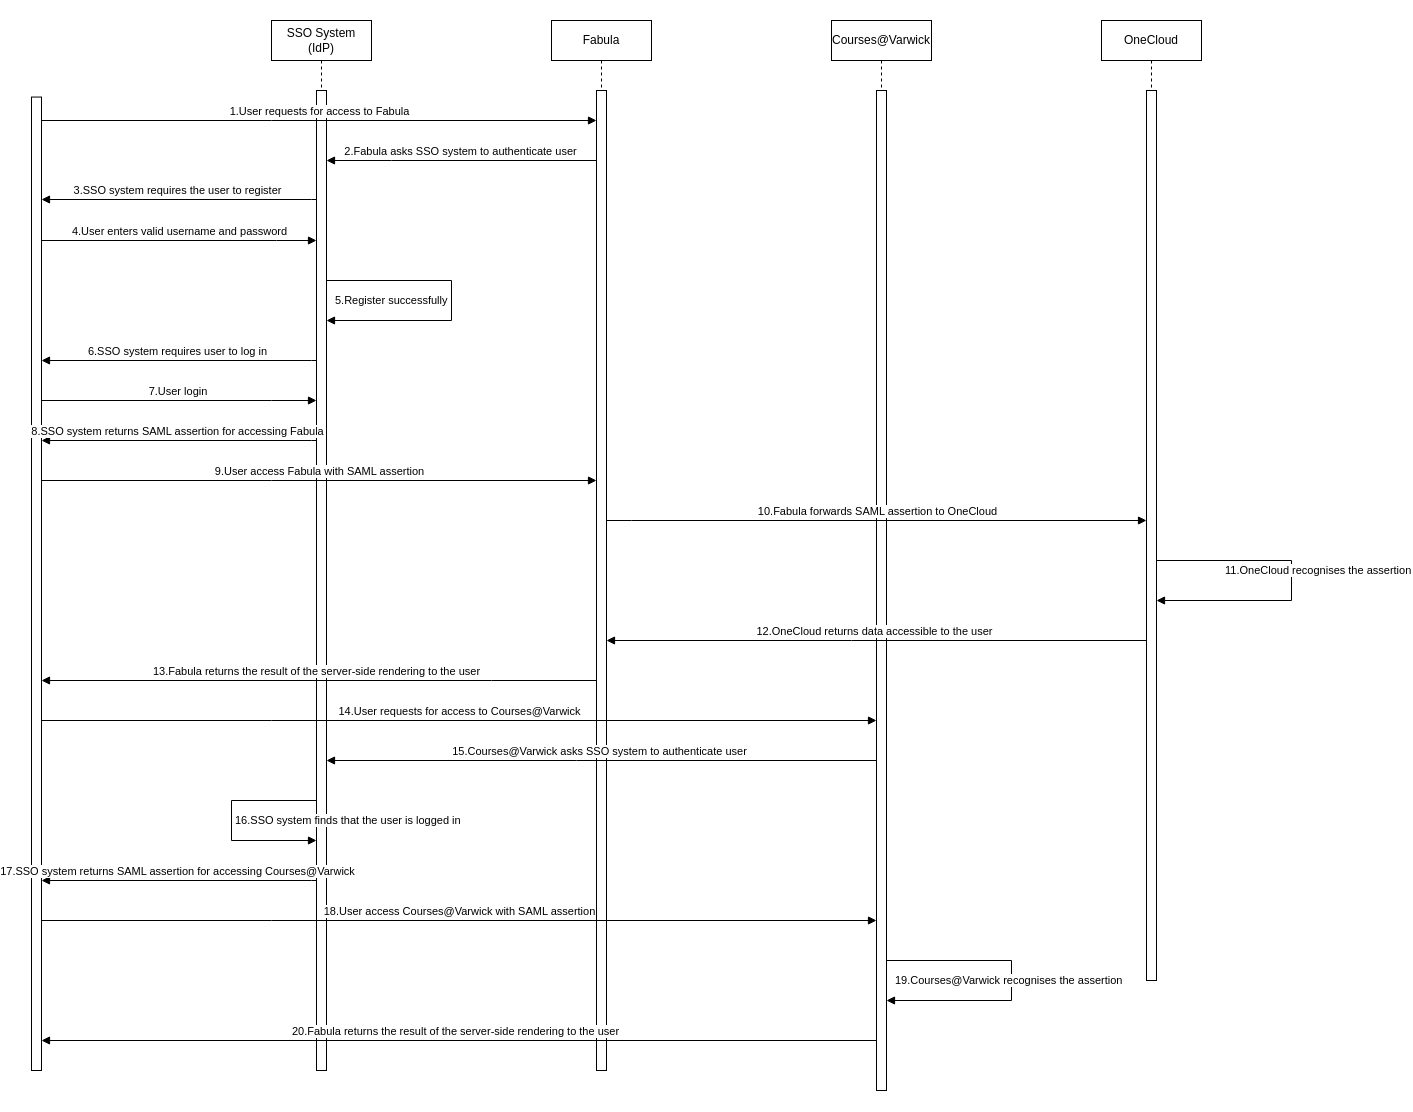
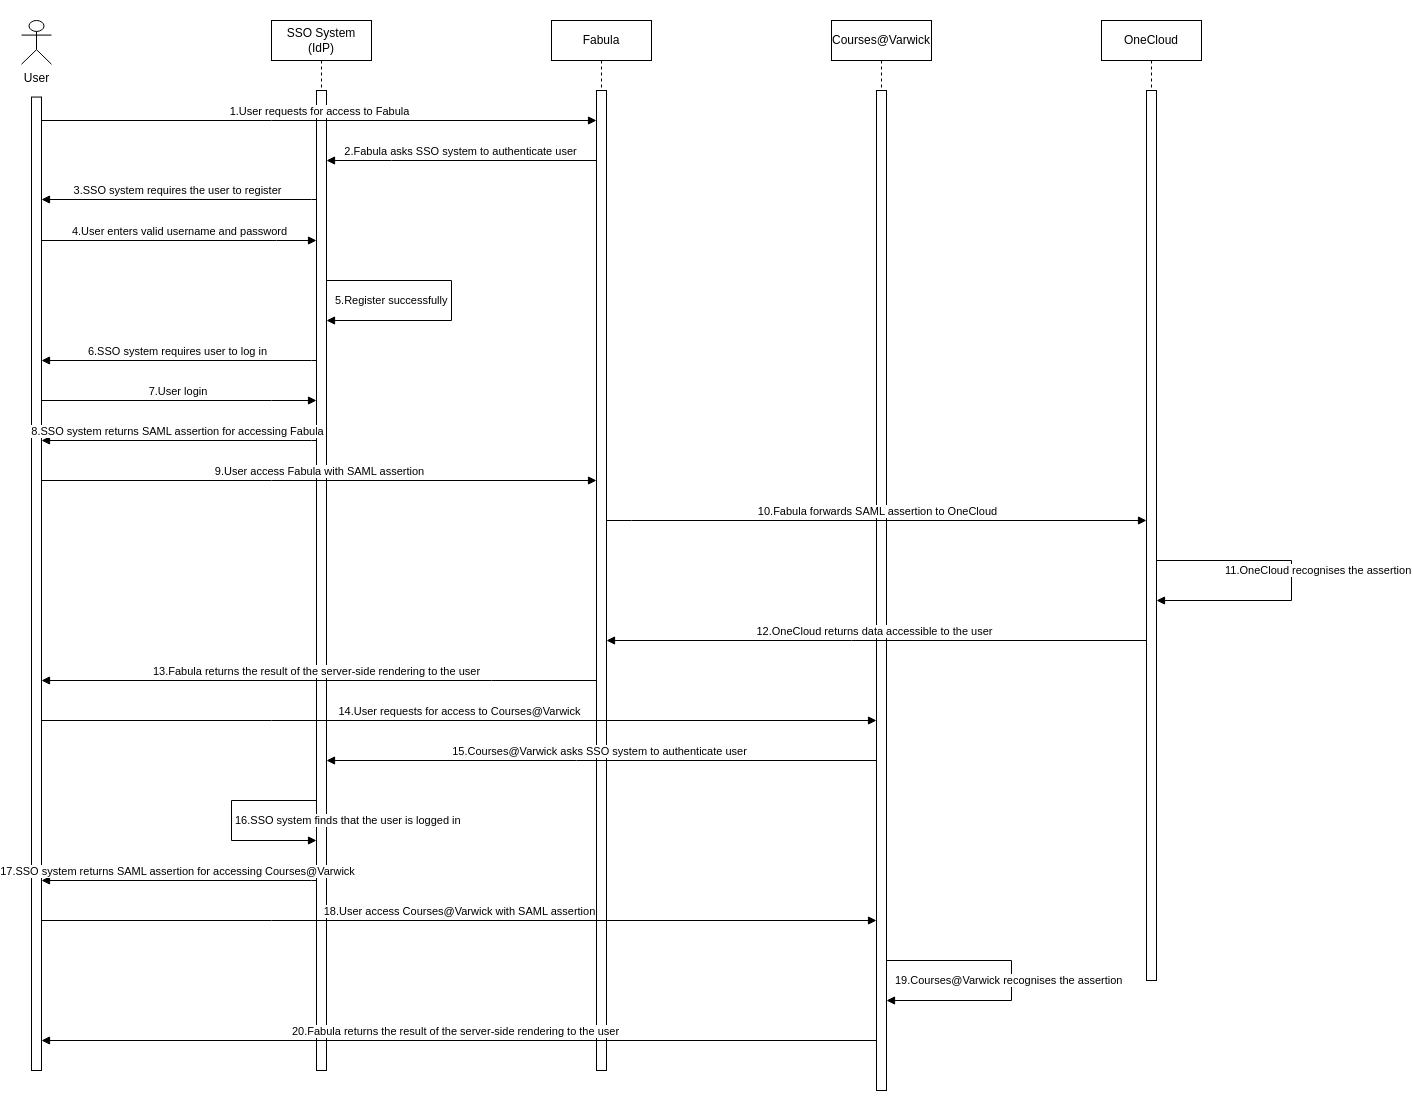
node "User": added
